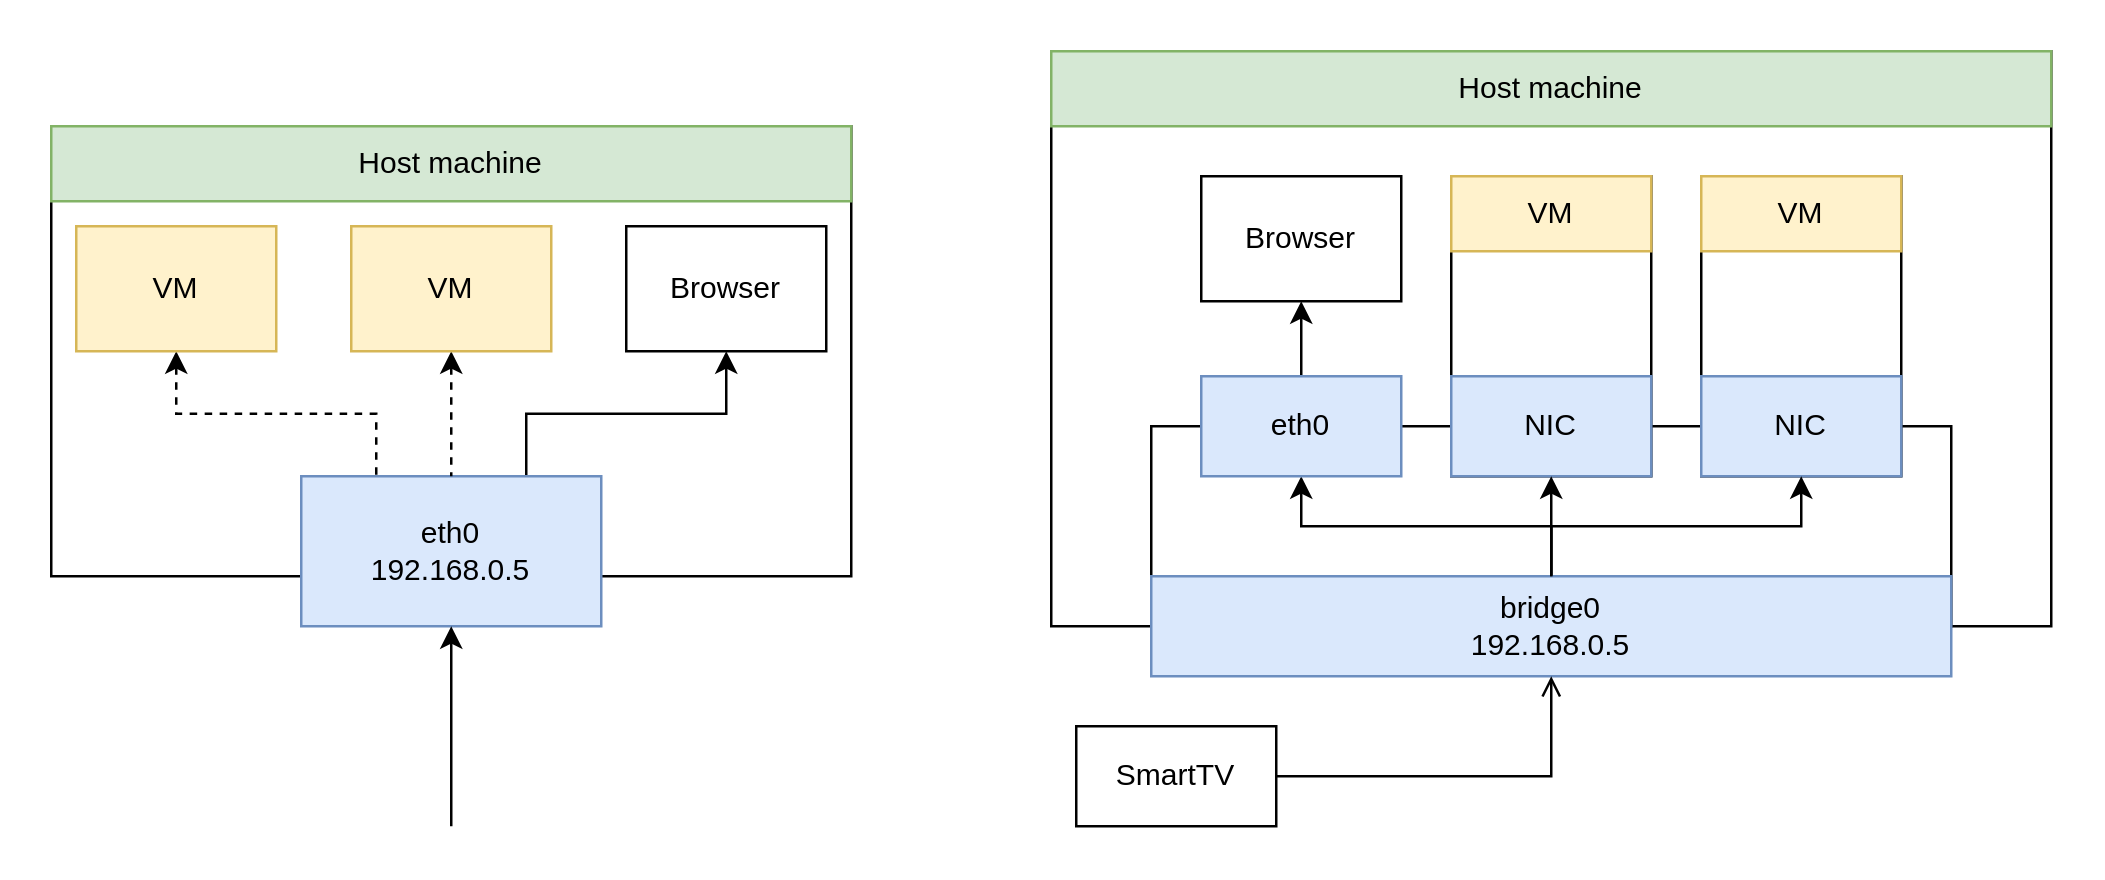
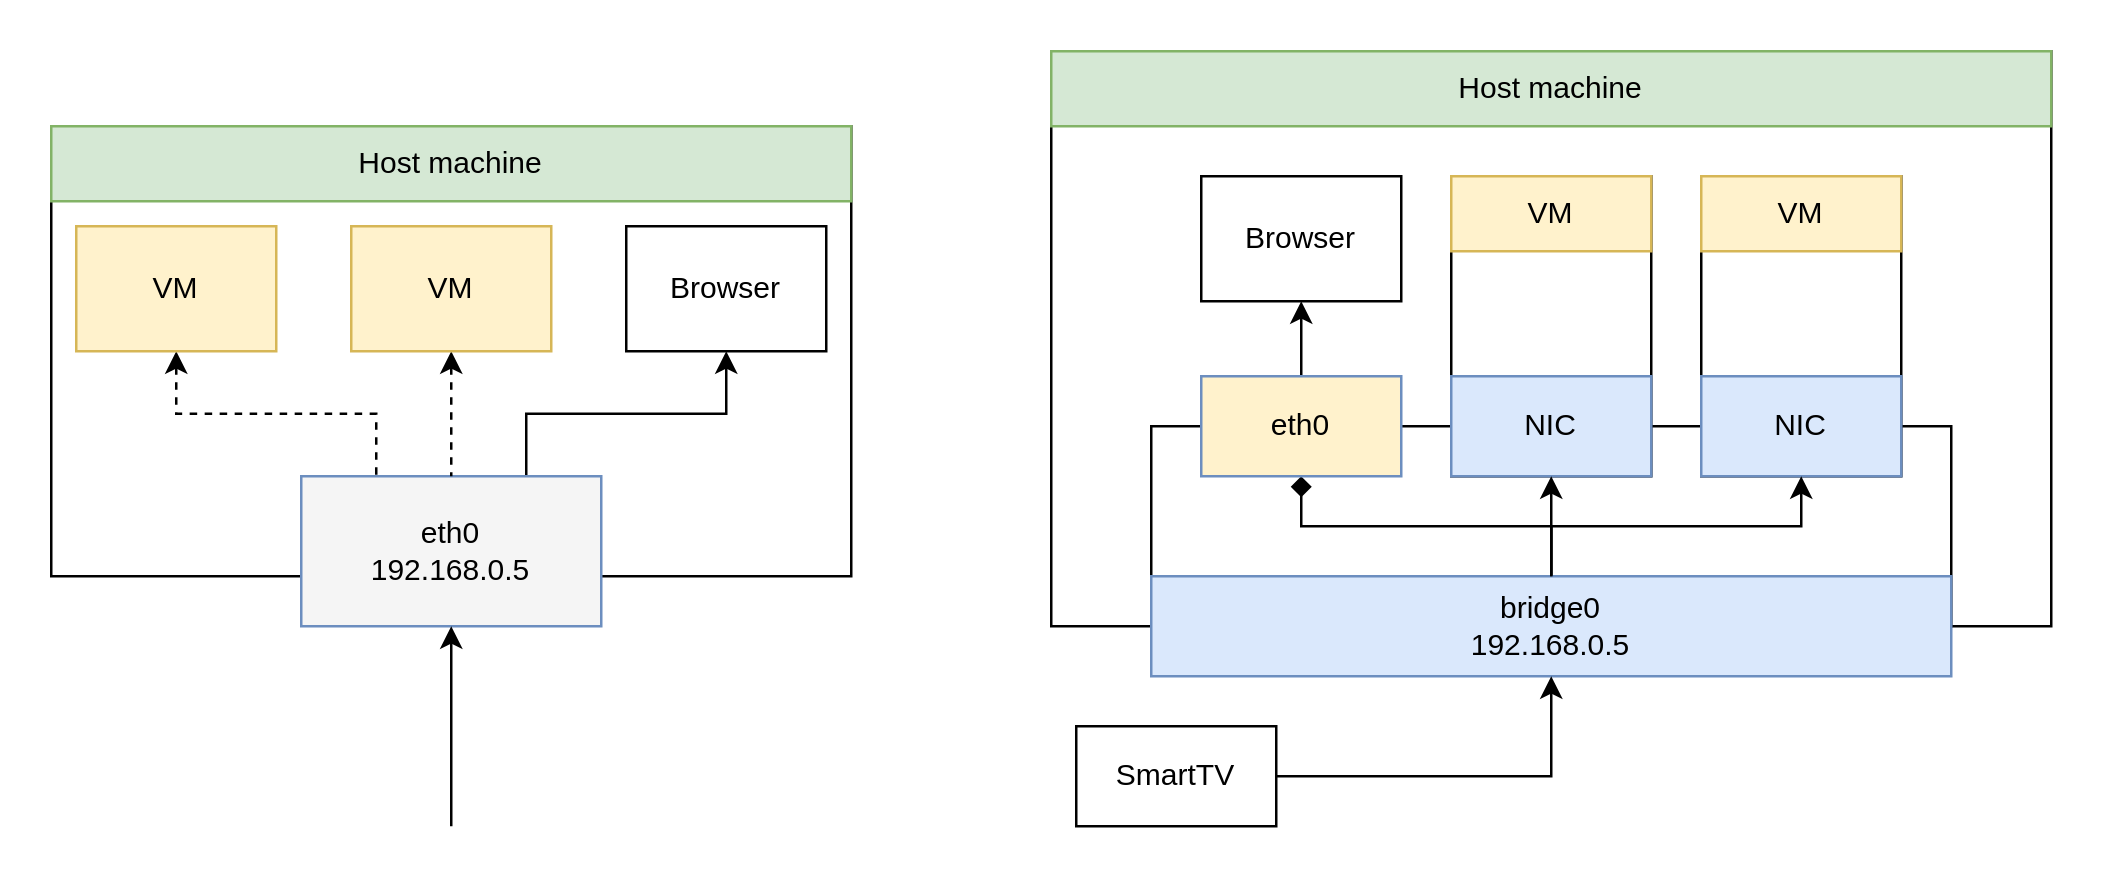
node "eth0": fillcolor #dae8fc -> #fff2cc
edge "bridge0 192.168.0.5" -> "eth0": arrowhead classic -> diamond
node "eth0 192.168.0.5": fillcolor #dae8fc -> #f5f5f5
edge "SmartTV" -> "bridge0 192.168.0.5": arrowhead open -> classic
